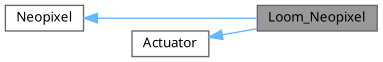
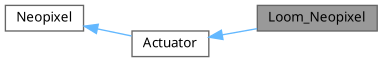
edge "Loom_Neopixel" -> "Neopixel": now "Actuator" -> "Neopixel"
